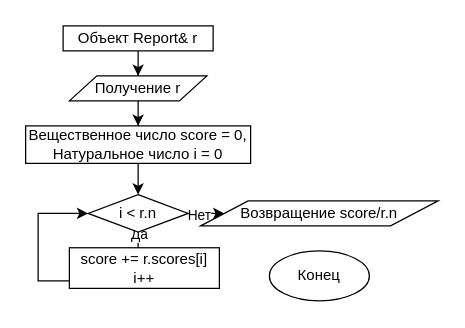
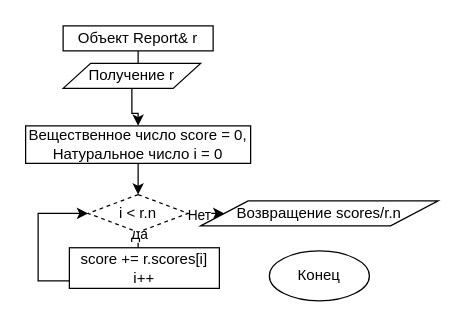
node "Получение r": moved (138, 88) -> (132, 76)
node "i < r.n": style solid -> dashed
node "Возвращение score/r.n": label "Возвращение score/r.n" -> "Возвращение scores/r.n"
